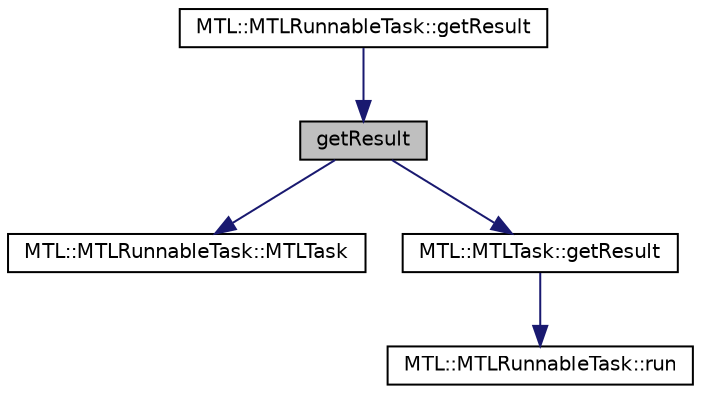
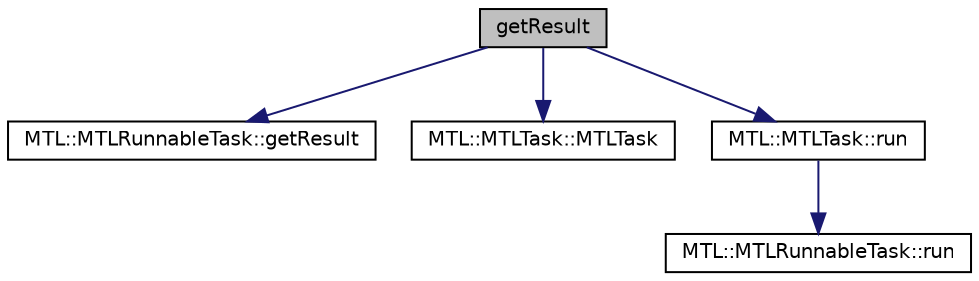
edge "MTL::MTLRunnableTask::getResult" -> "getResult": reversed
node "MTL::MTLRunnableTask::MTLTask": label "MTL::MTLRunnableTask::MTLTask" -> "MTL::MTLTask::MTLTask"
node "MTL::MTLTask::getResult": label "MTL::MTLTask::getResult" -> "MTL::MTLTask::run"
